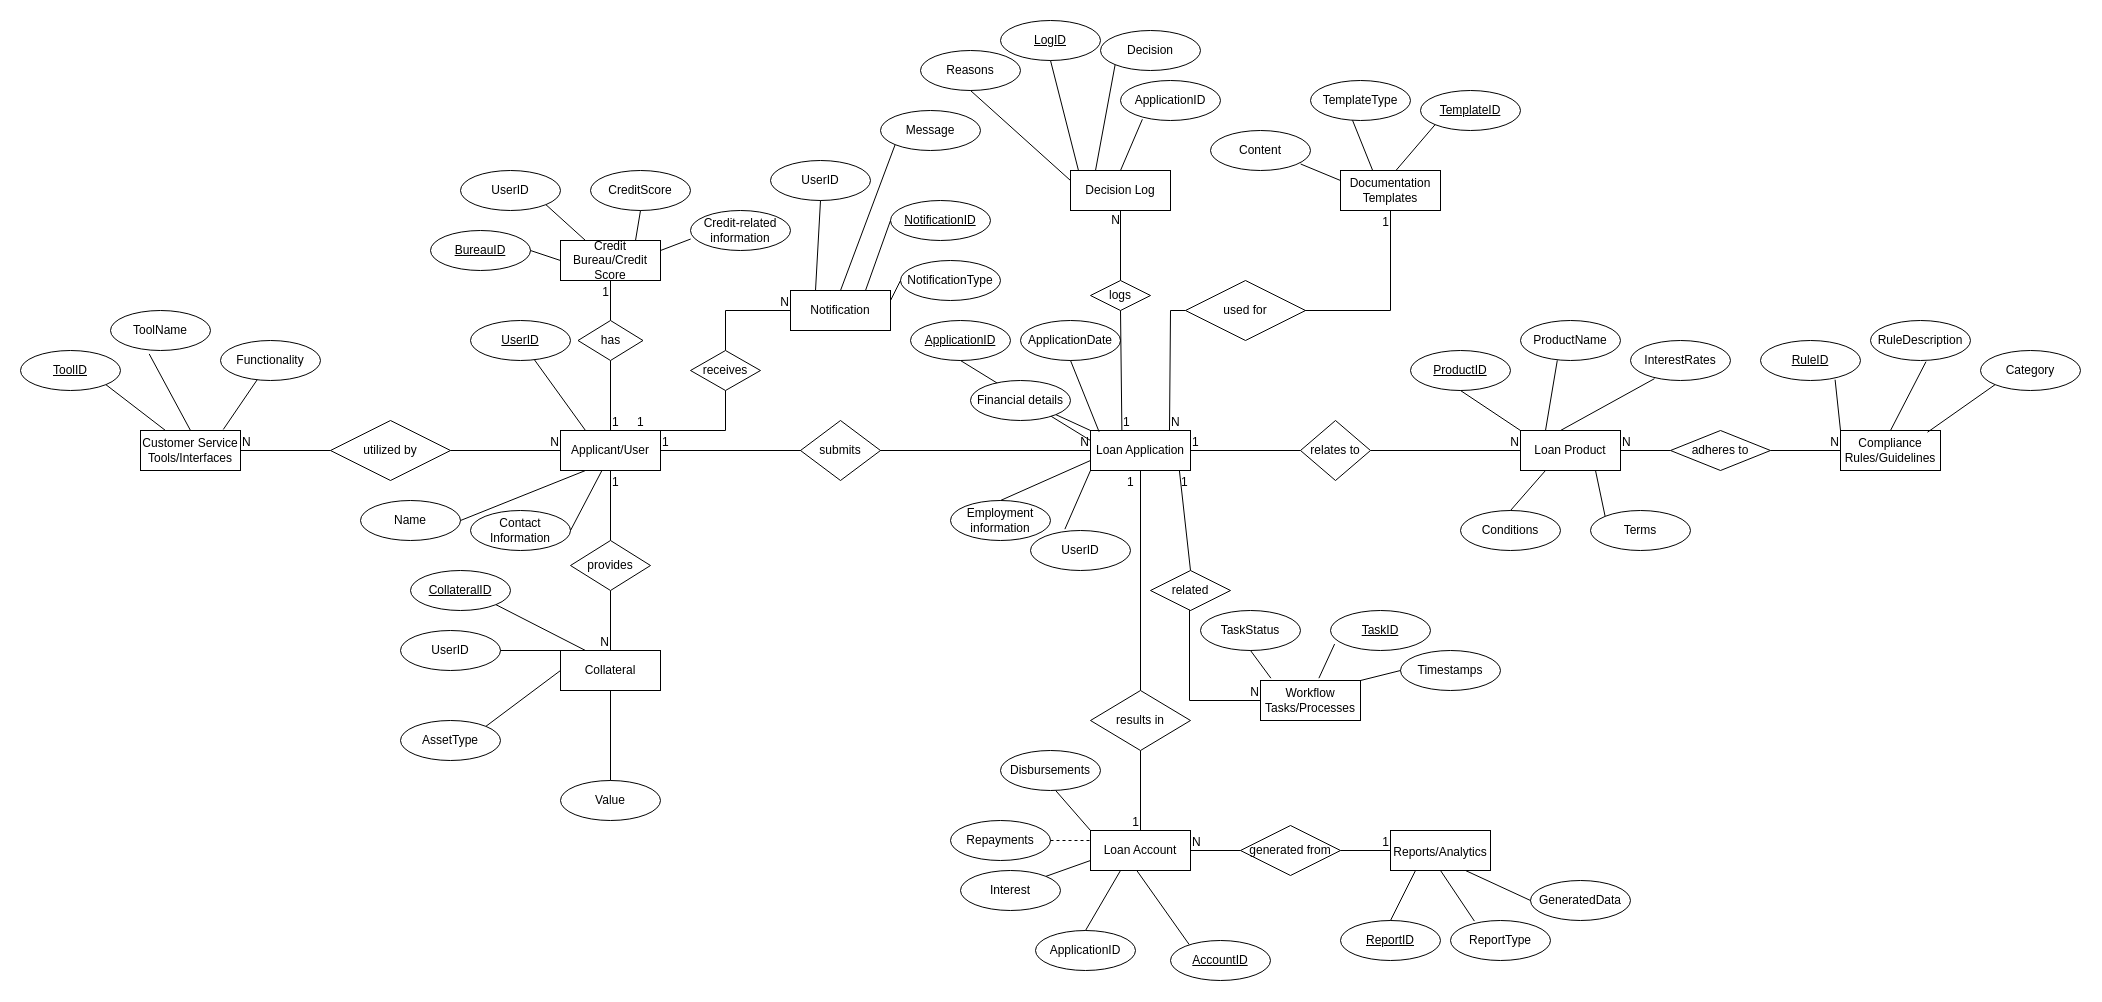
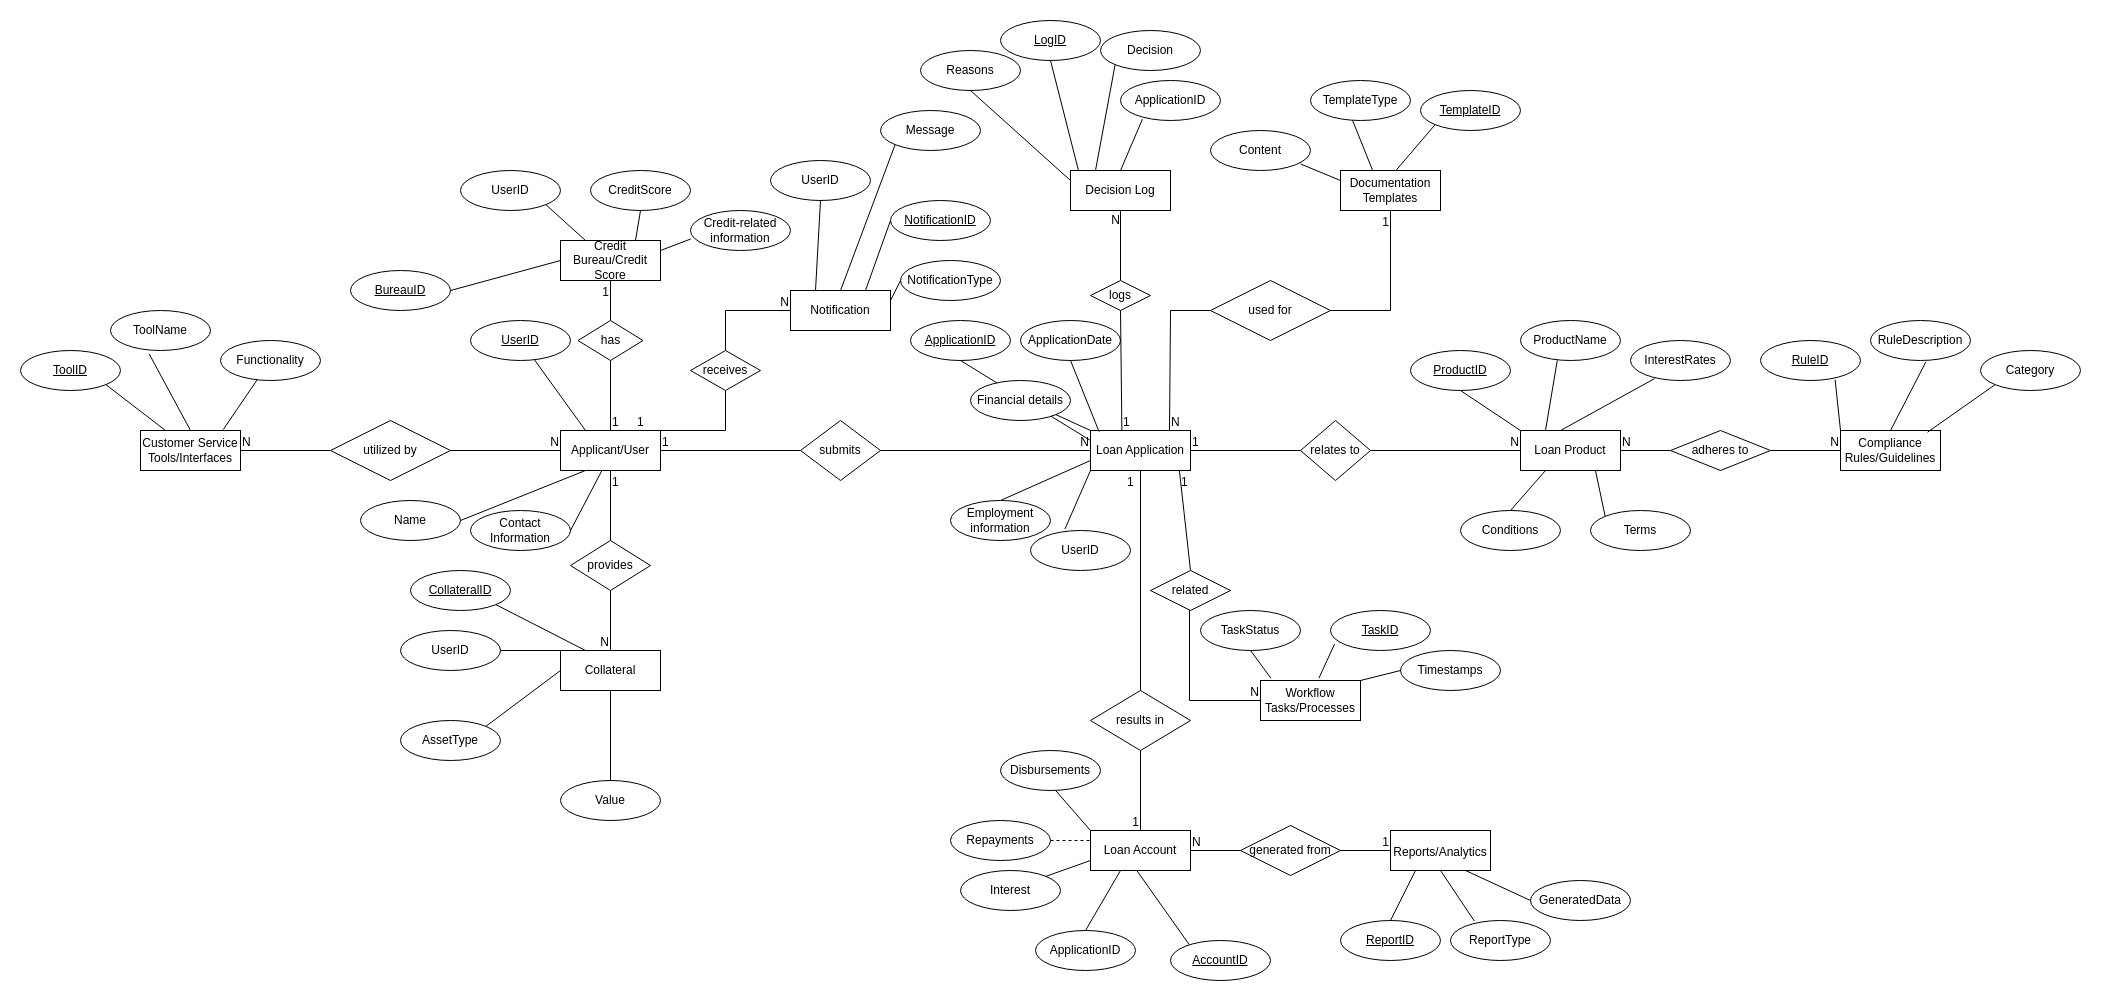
node "BureauID": moved (481, 251) -> (401, 291)
node "used for": moved (1246, 311) -> (1271, 311)
